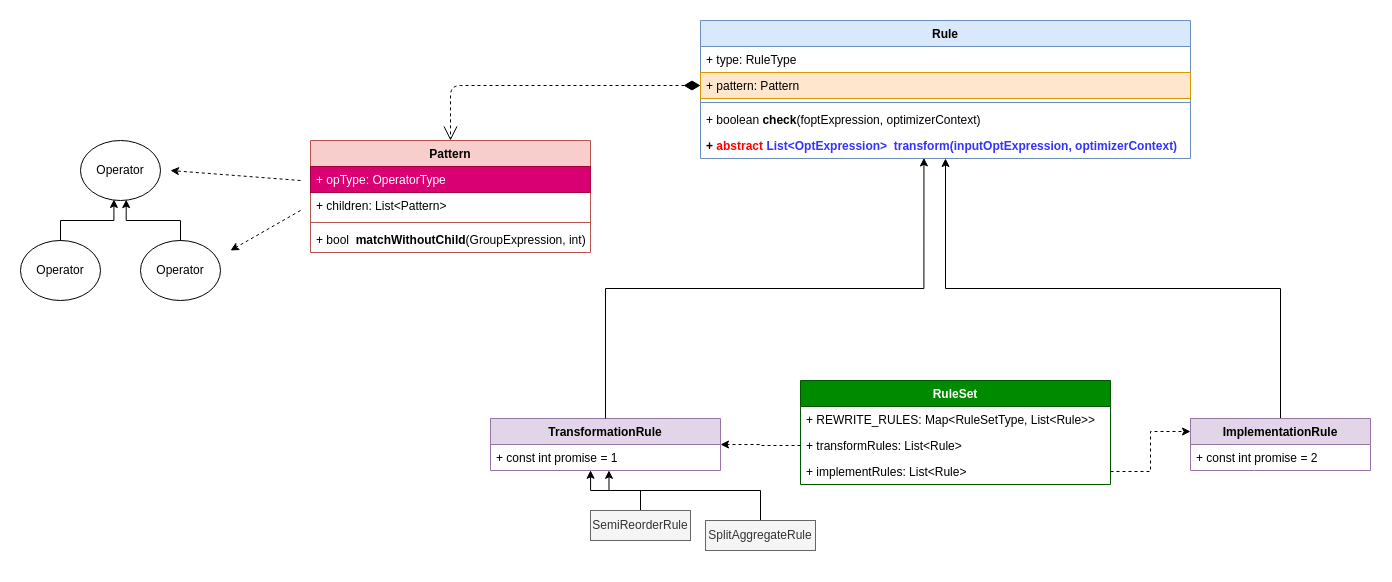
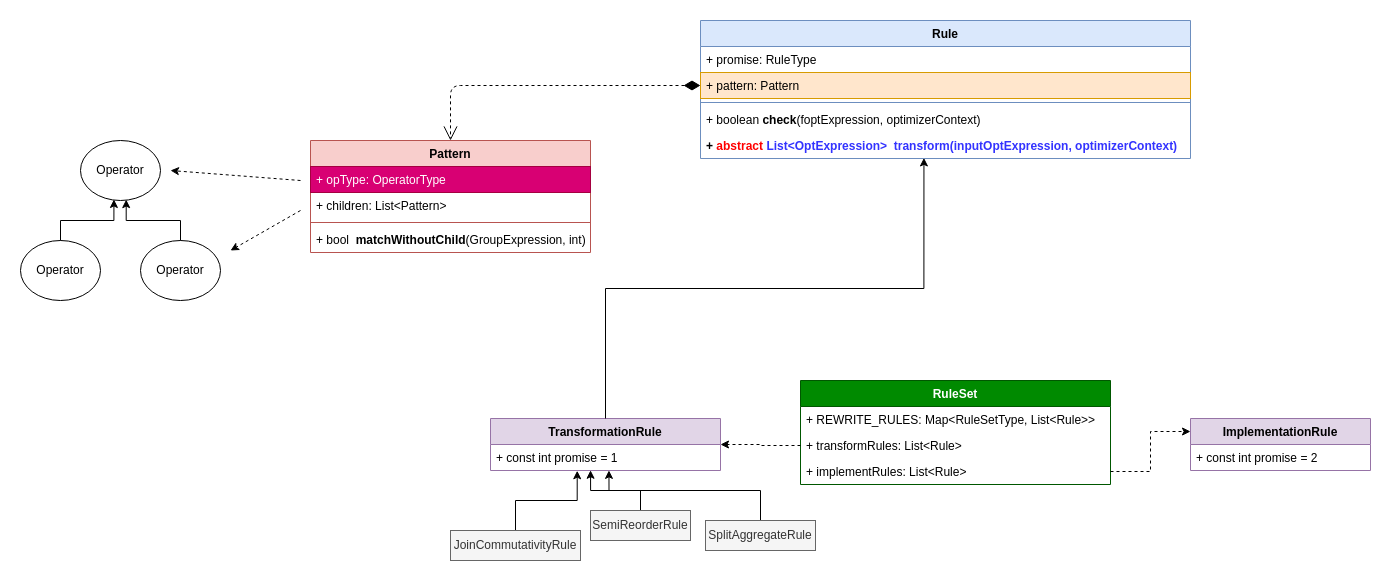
node "+ type: RuleType": label "+ type: RuleType" -> "+ promise: RuleType"
edge "ImplementationRule" -> "Rule": removed
edge "JoinCommutativityRule" -> "+ const int promise = 1": added
node "JoinCommutativityRule": added
